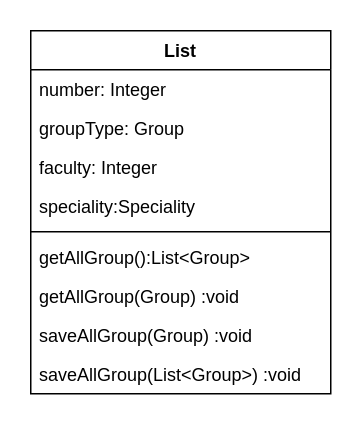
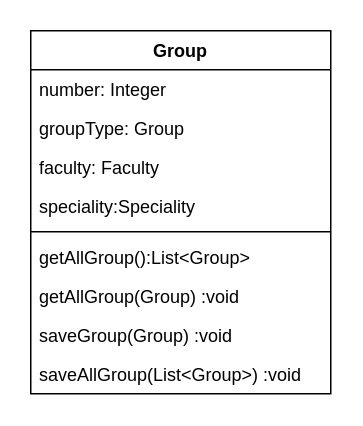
node "List": label "List" -> "Group"
node "faculty: Integer": label "faculty: Integer" -> "faculty: Faculty"
node "saveAllGroup(Group) :void": label "saveAllGroup(Group) :void" -> "saveGroup(Group) :void"
